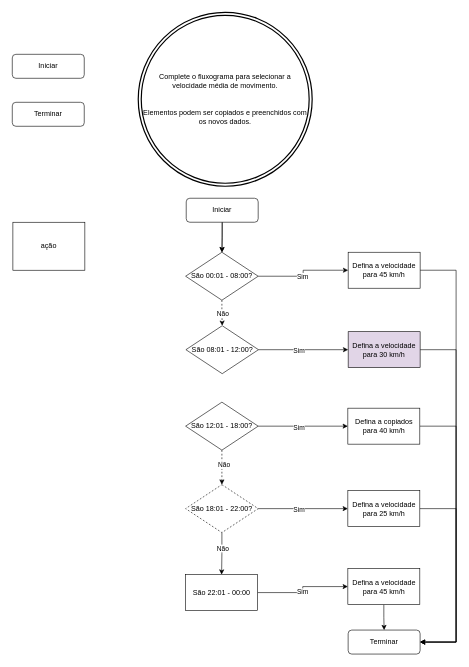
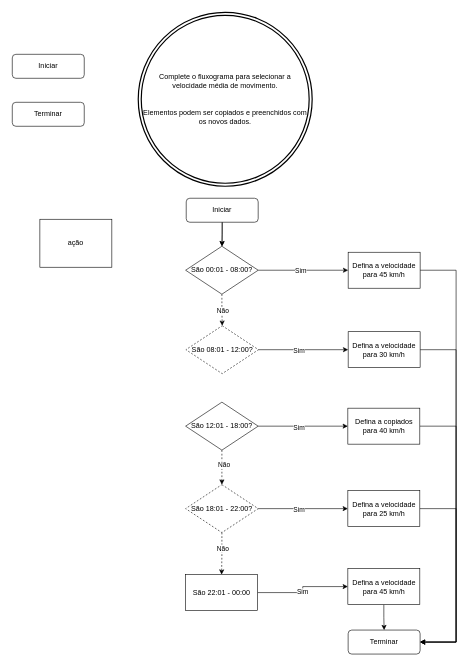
node "ação": moved (49, 246) -> (76, 243)
node "São 00:01 - 08:00?": moved (222, 276) -> (222, 270)
node "São 08:01 - 12:00?": style solid -> dashed
node "Defina a velocidade para 30 km/h": fillcolor #e1d5e7 -> #ffffff
edge "São 18:01 - 22:00?" -> "São 22:01 - 00:00": style solid -> dashed
